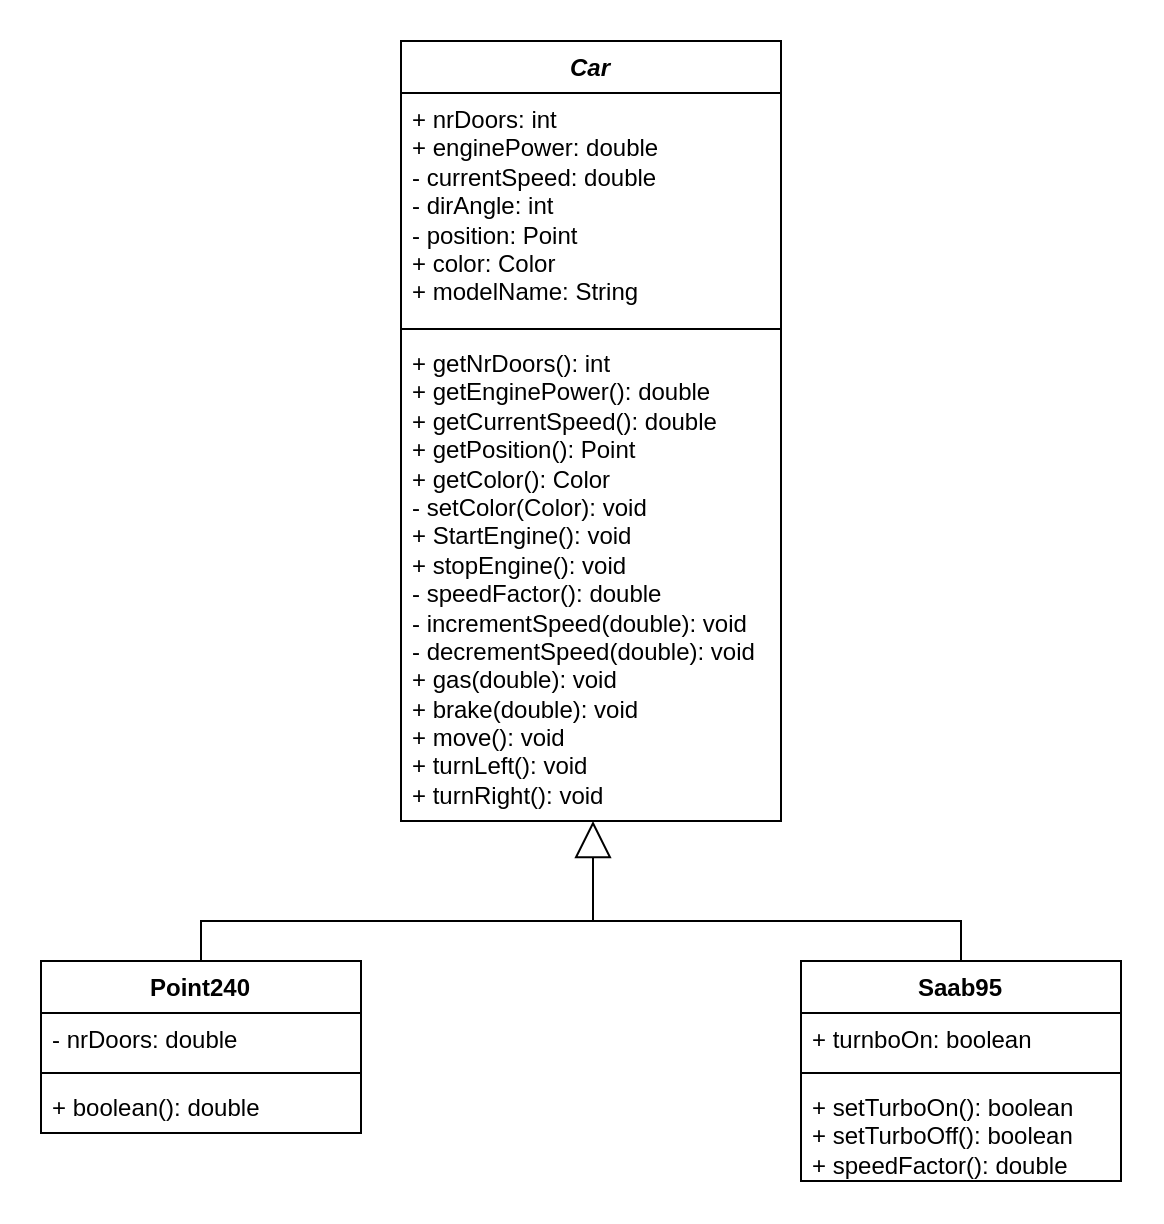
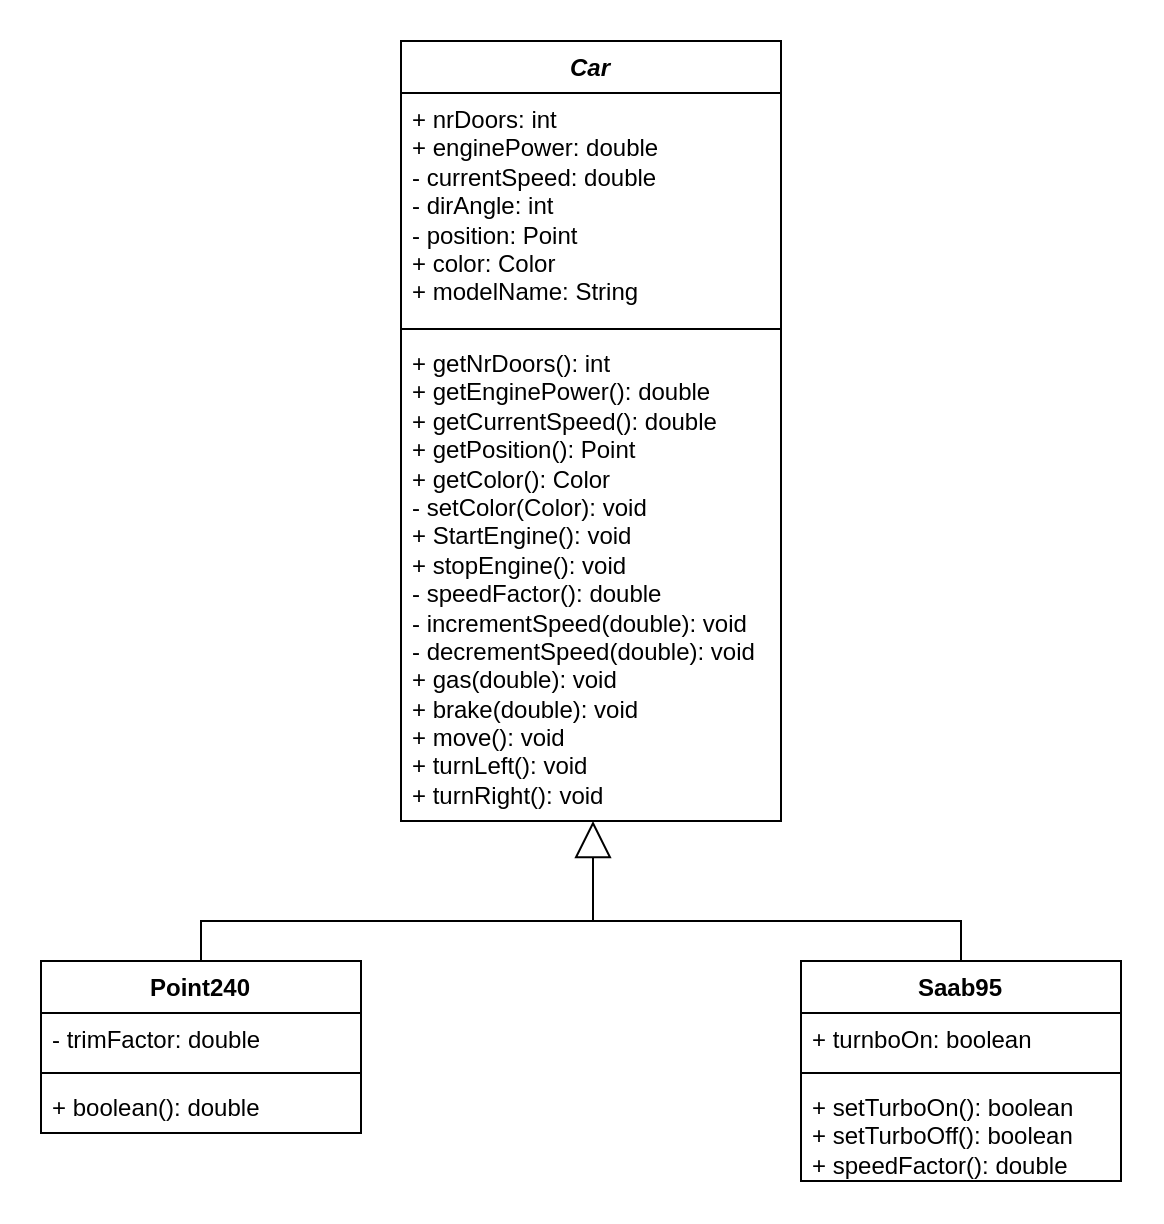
node "- nrDoors: double": label "- nrDoors: double" -> "- trimFactor: double"
